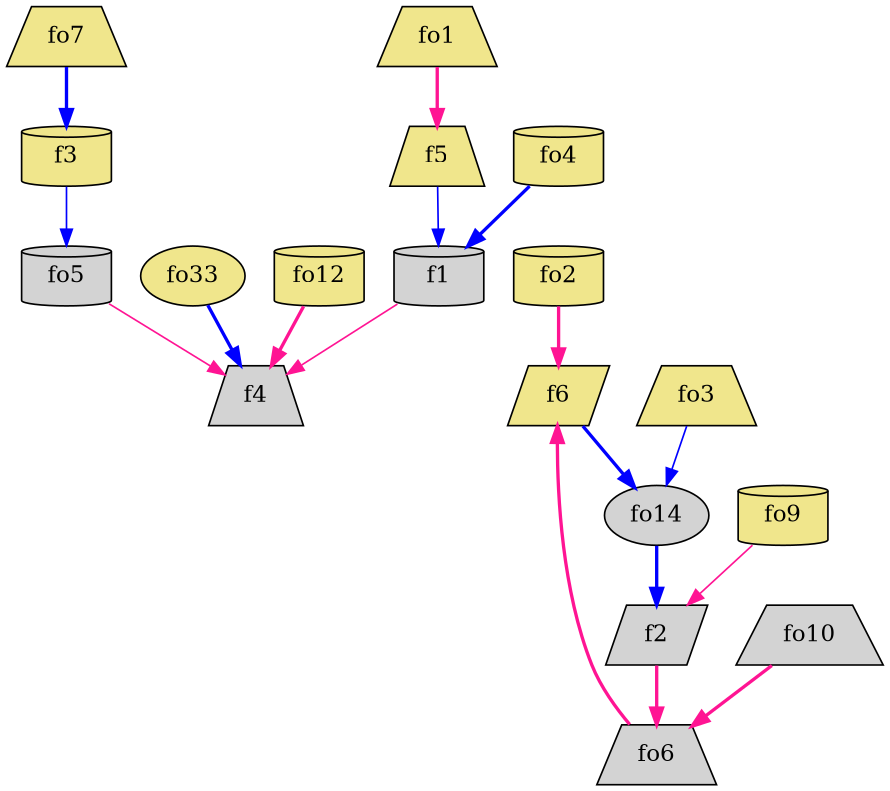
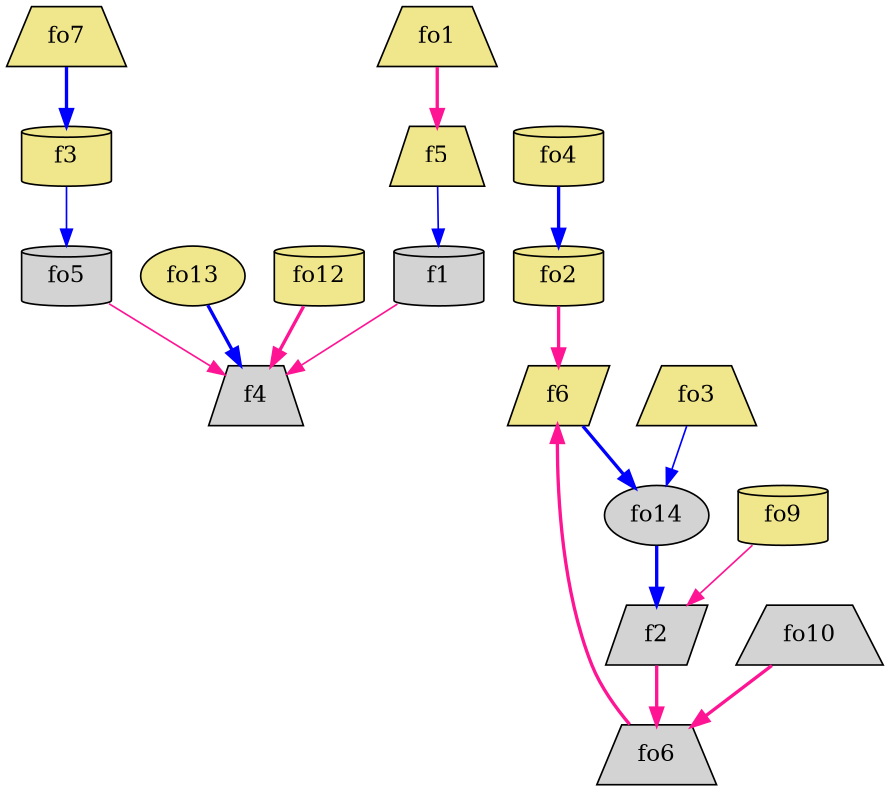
edge "fo4" -> "f1": now "fo4" -> "fo2"
node "fo33": label "fo33" -> "fo13"
